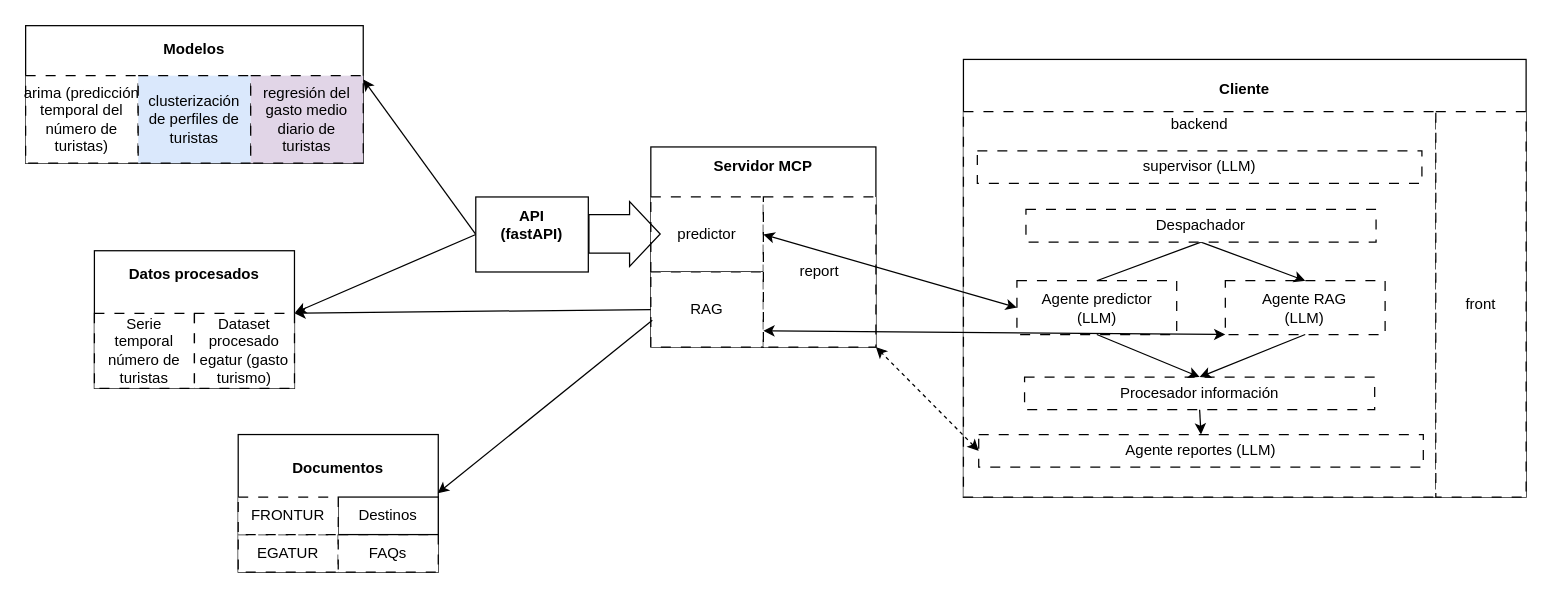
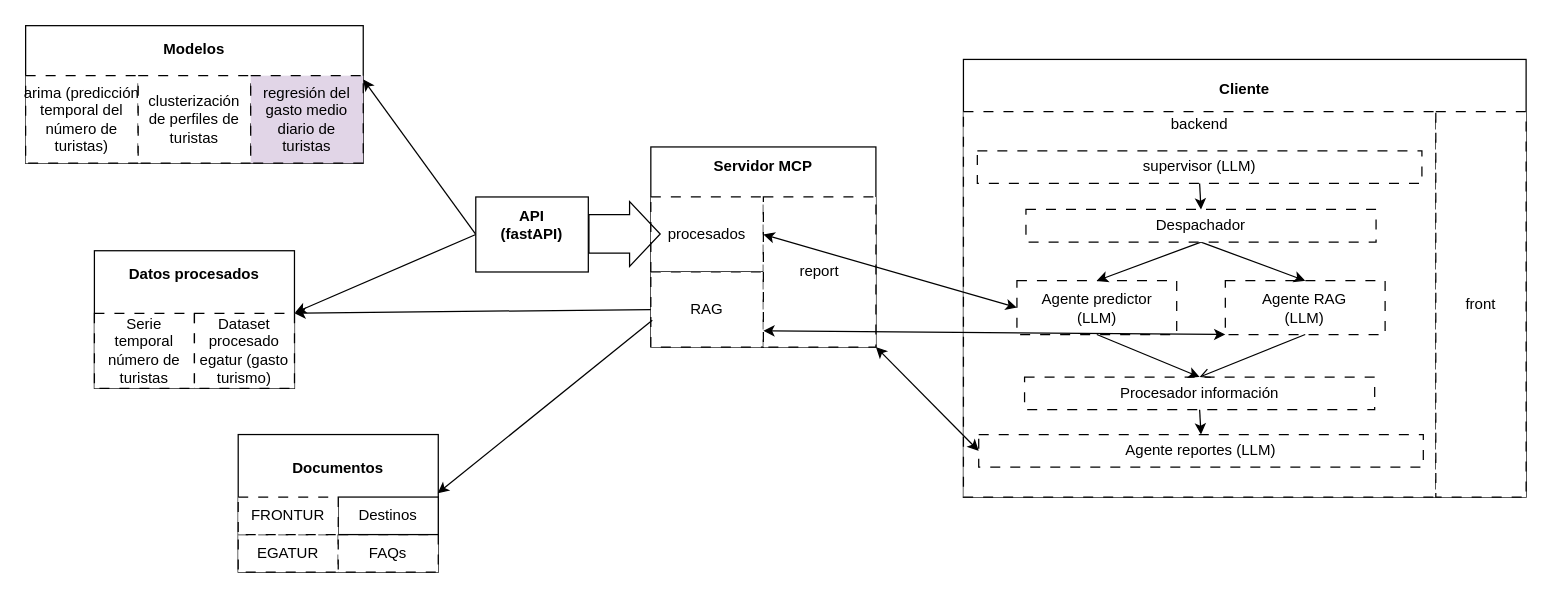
node "clusterización de perfiles de turistas": fillcolor #dae8fc -> #ffffff
edge "supervisor (LLM)" -> "Despachador": added
node "predictor": label "predictor" -> "procesados"
edge "Despachador" -- "Agente predictor (LLM)": arrowhead none -> classic
edge "Agente RAG (LLM)" -> "Procesador información": arrowhead classic -> open
edge "report" -- "Agente reportes (LLM)": style dashed -> solid
